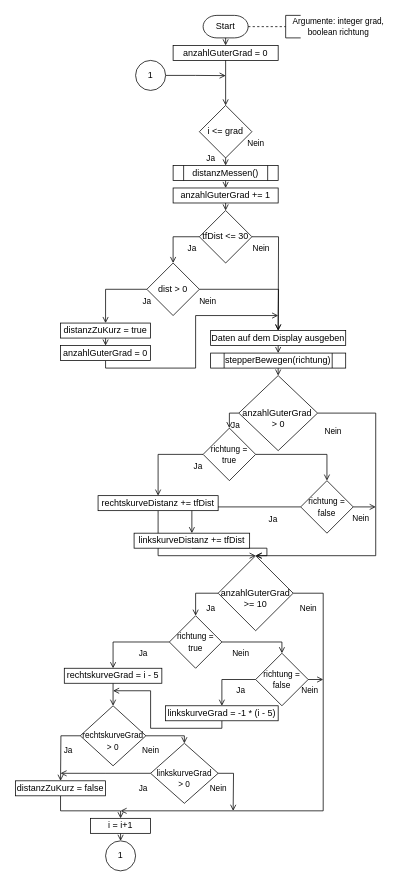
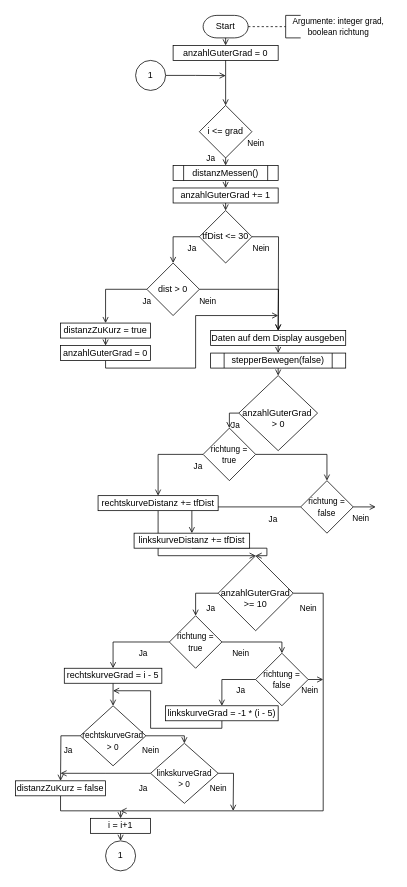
node "stepperBewegen(richtung)": label "stepperBewegen(richtung)" -> "stepperBewegen(false)"
edge "anzahlGuterGrad > 0" -> "anzahlGuterGrad >= 10": removed, label "Nein"
